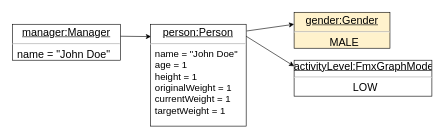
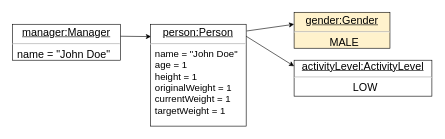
node "activityLevel:FmxGraphModel LOW": label "activityLevel:FmxGraphModel LOW" -> "activityLevel:ActivityLevel LOW"
